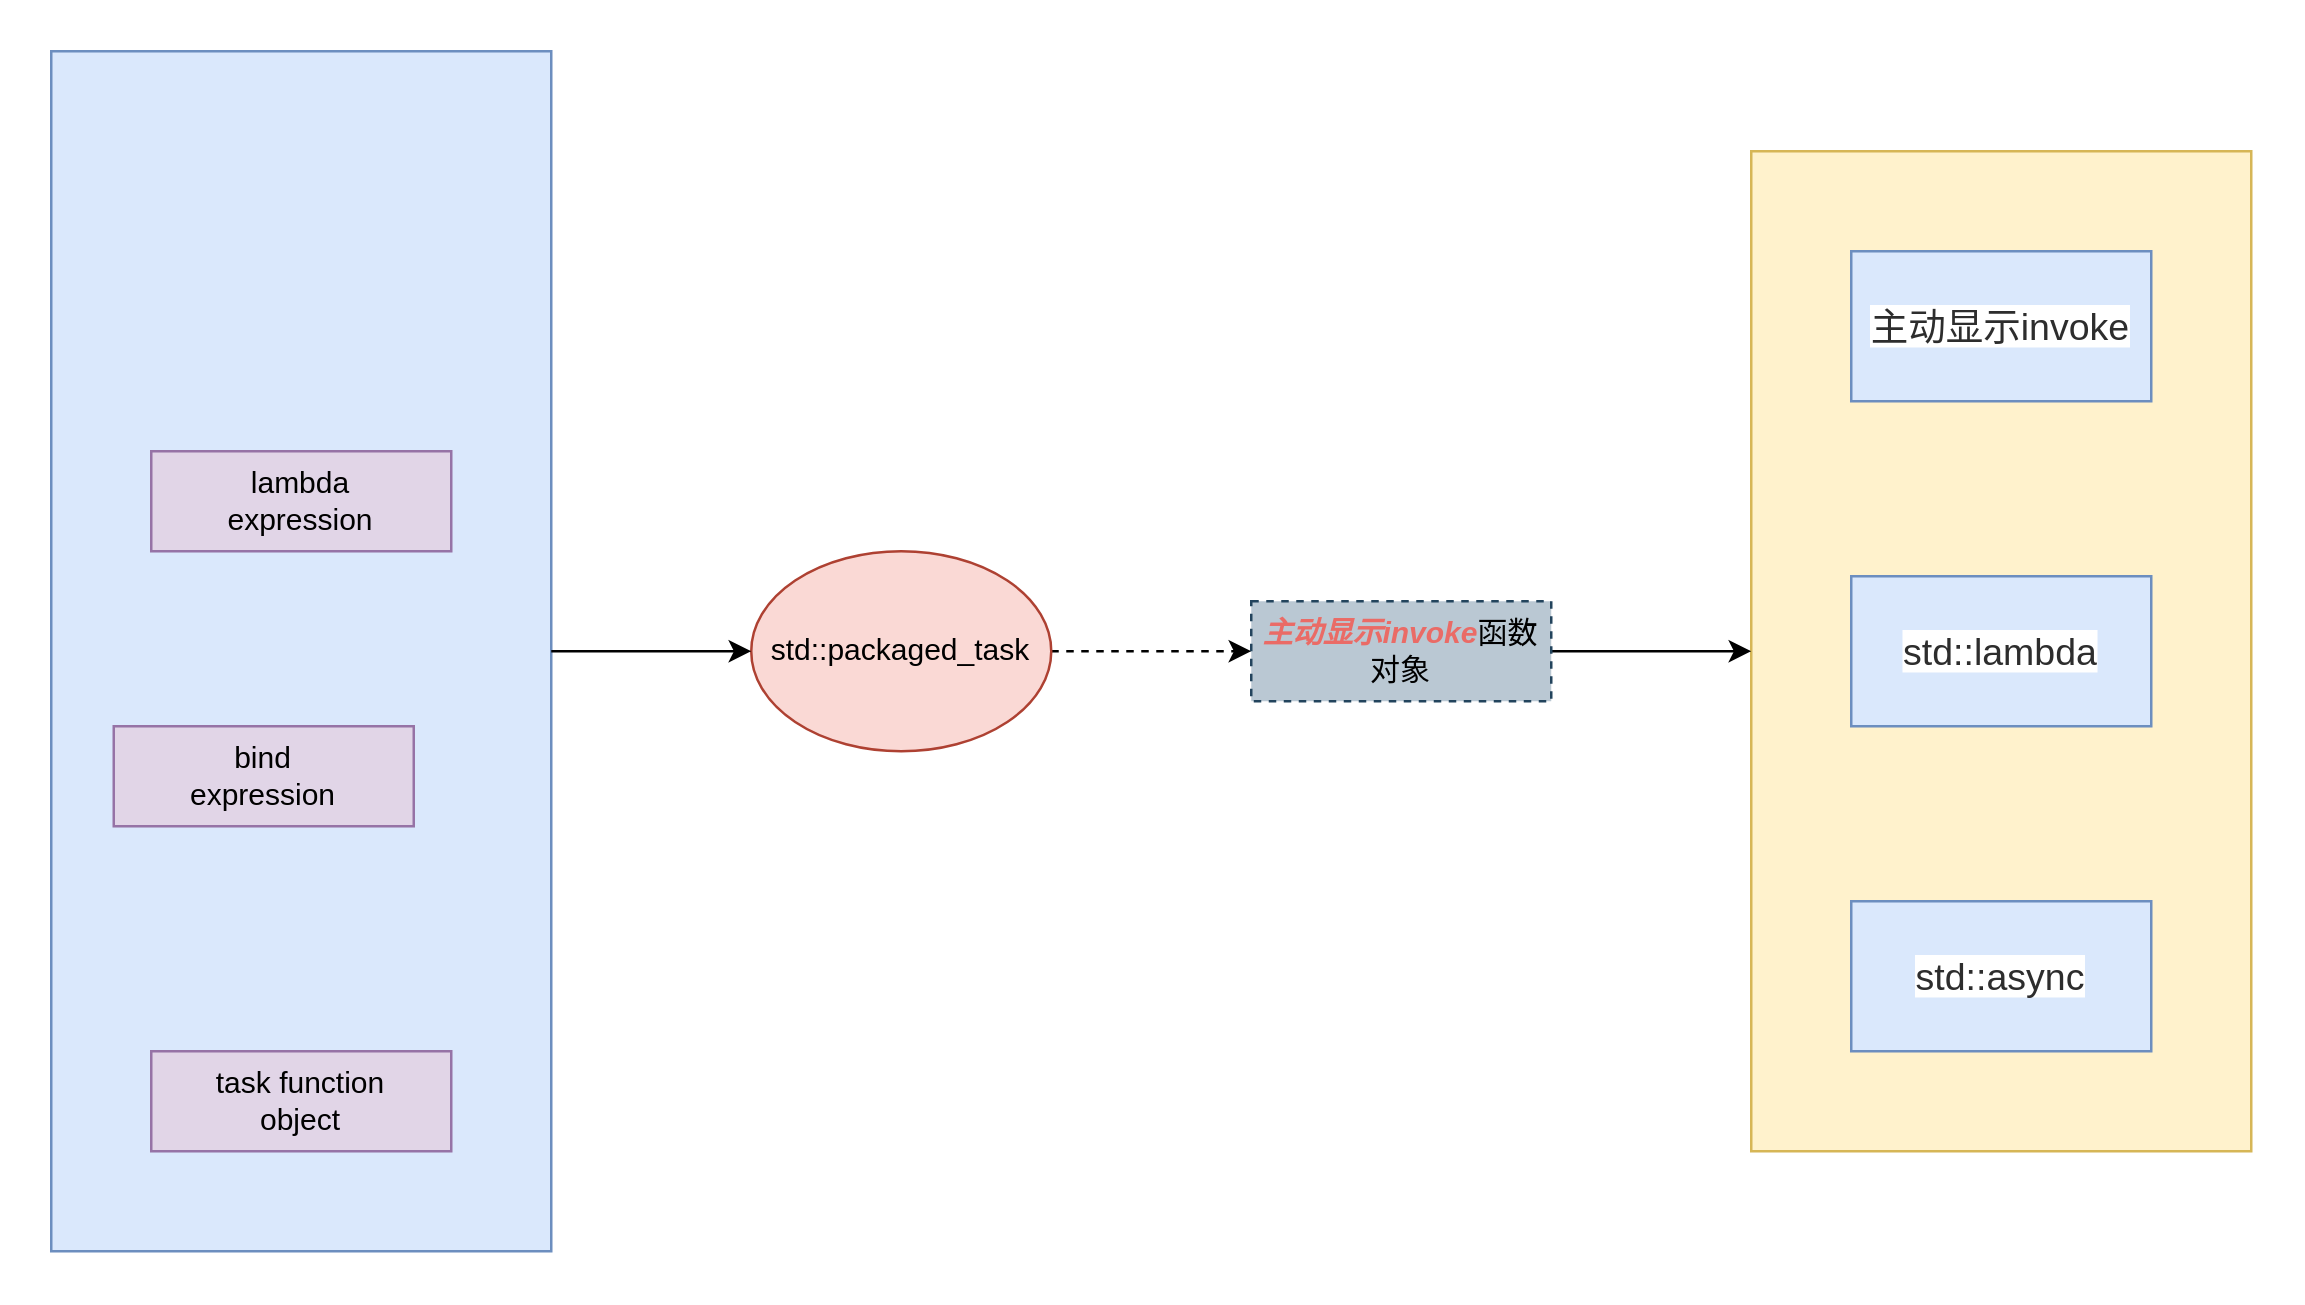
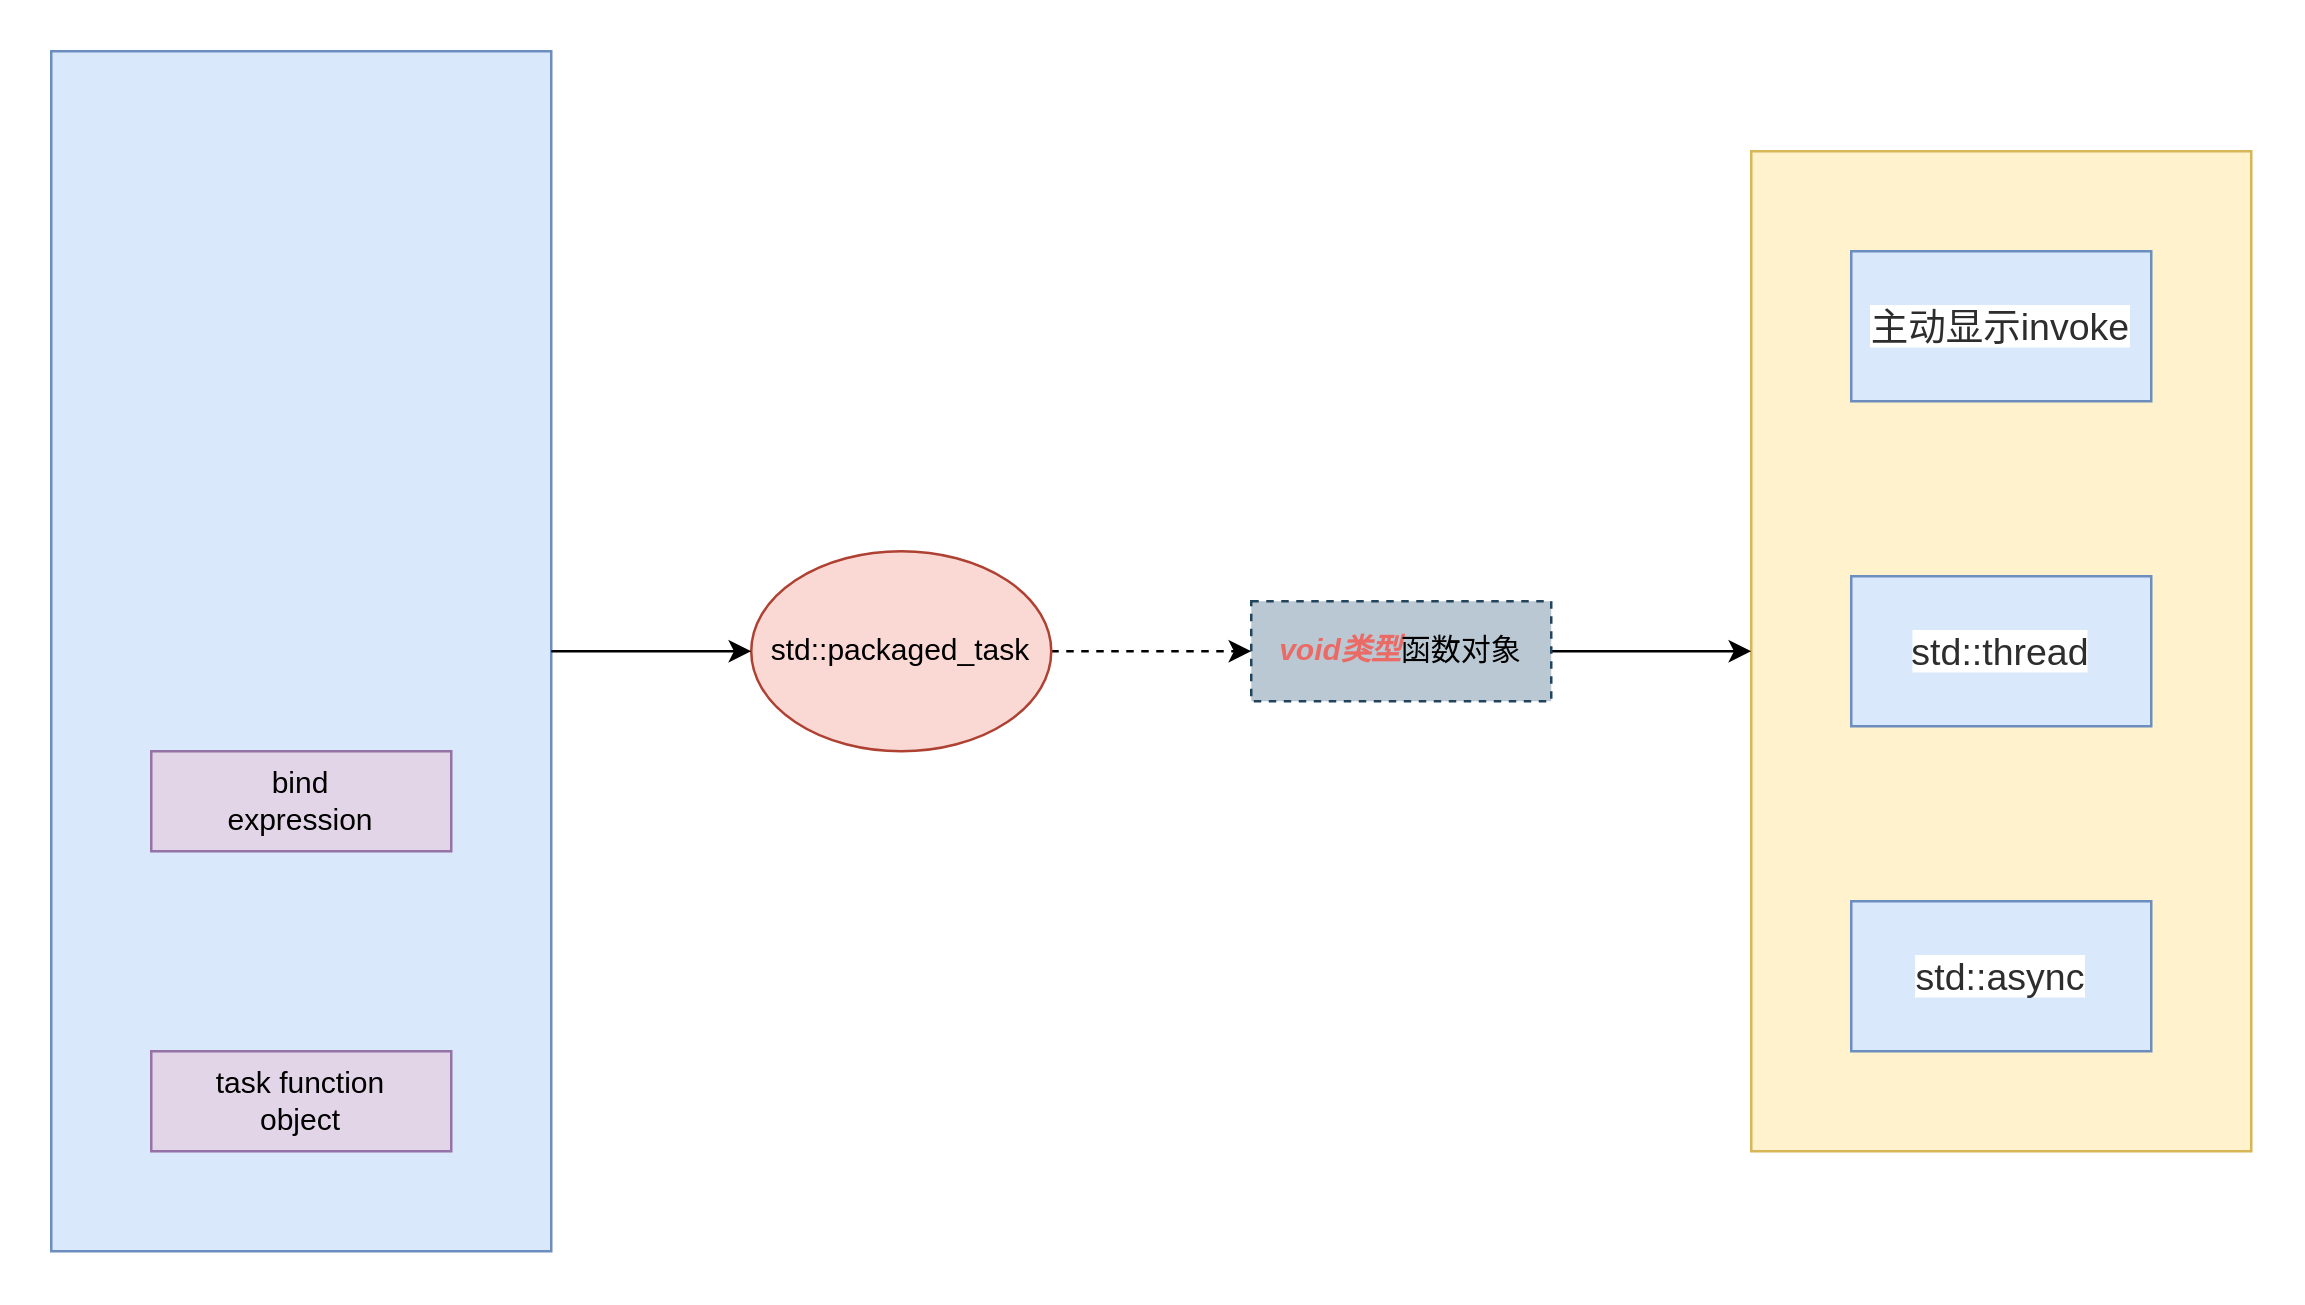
node "lambda expression": removed
node "主动显示invoke函数对象": label "主动显示invoke函数对象" -> "void类型函数对象"
node "std::lambda": label "std::lambda" -> "std::thread"
node "bind expression": moved (264, 776) -> (301, 801)
